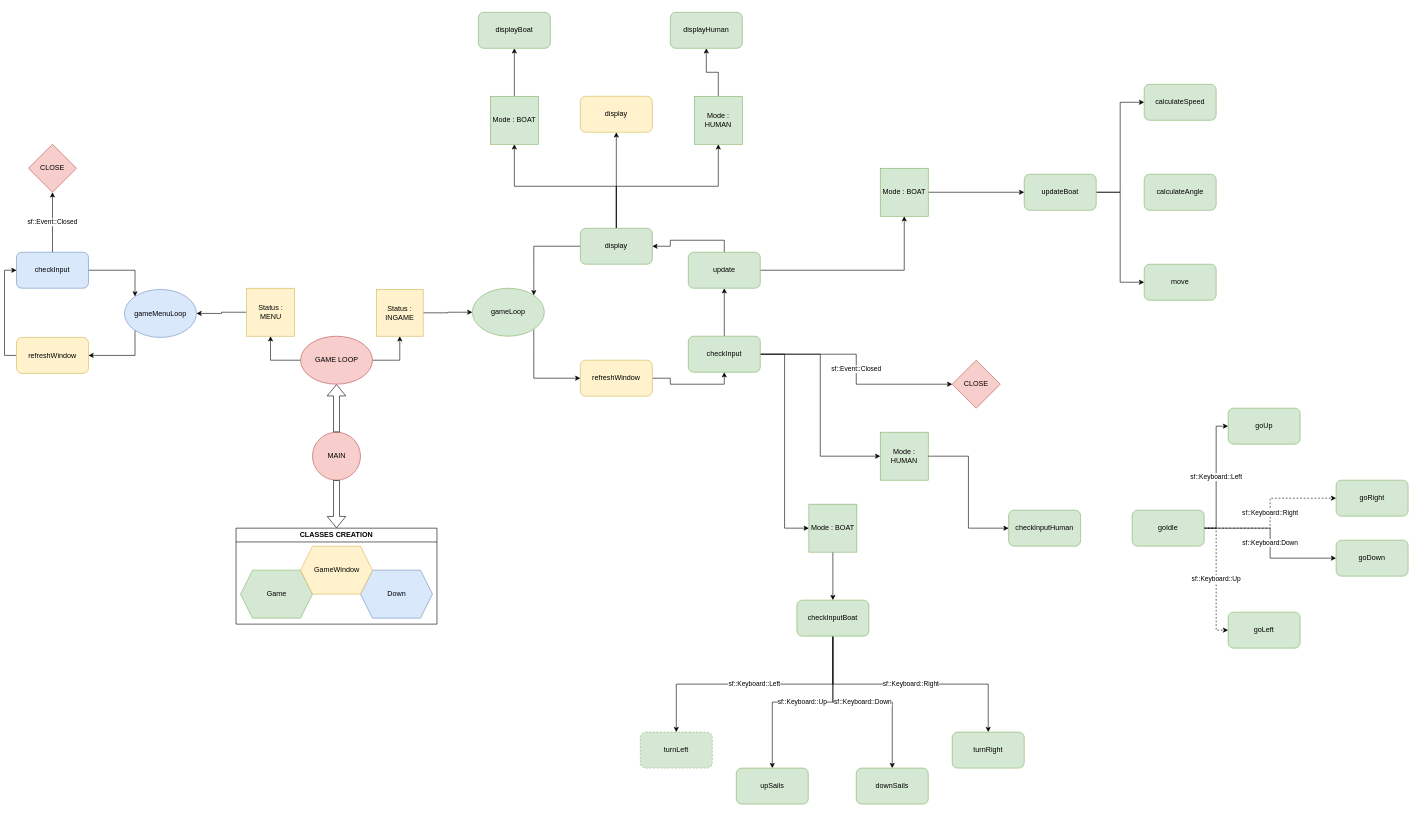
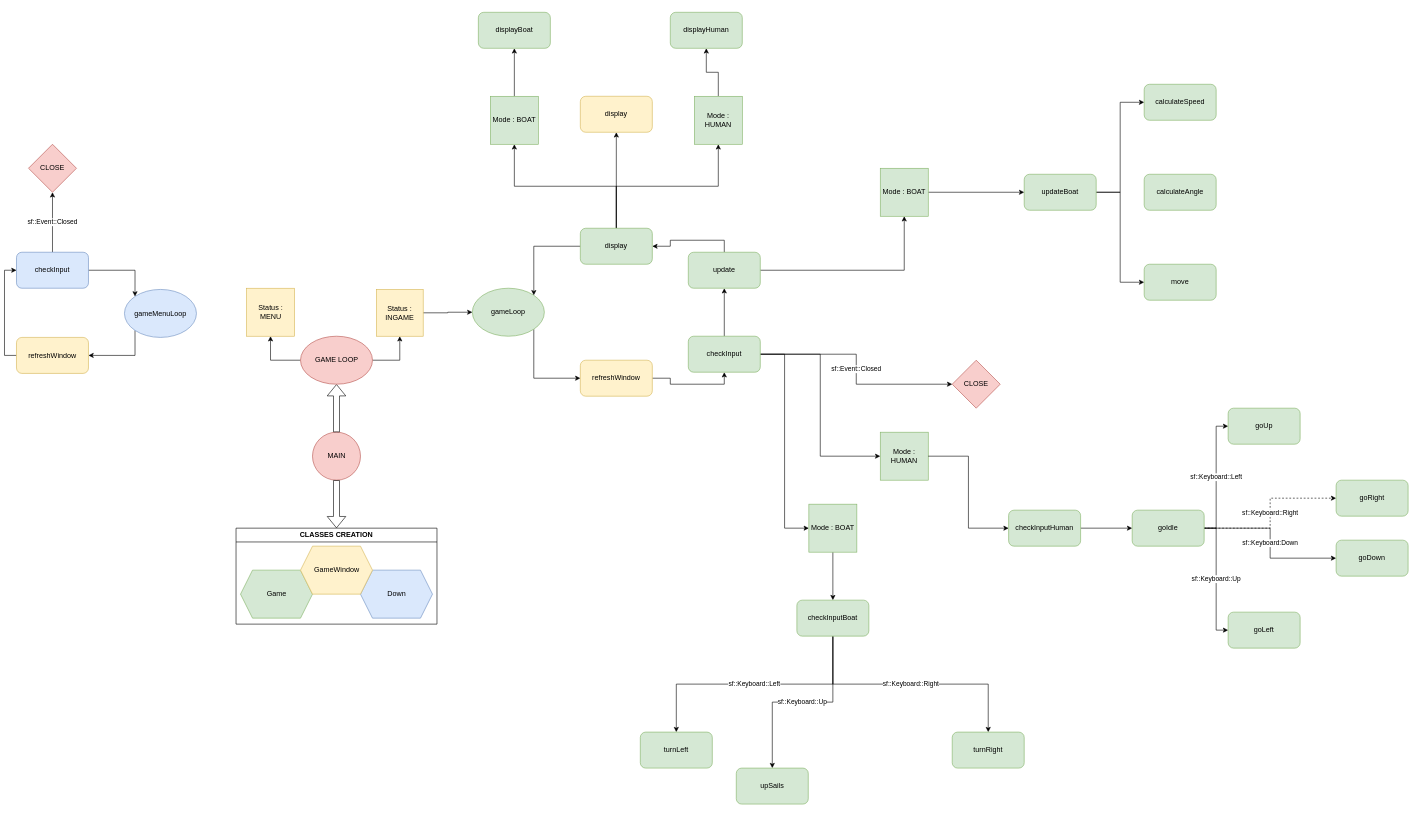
edge "Status : MENU" -> "gameMenuLoop": removed
edge "checkInputHuman" -> "goIdle": added
edge "goIdle" -> "goLeft": style dashed -> solid
edge "checkInputBoat" -> "downSails": removed, label "sf::Keyboard::Down"
node "turnLeft": style dashed -> solid
node "downSails": removed
